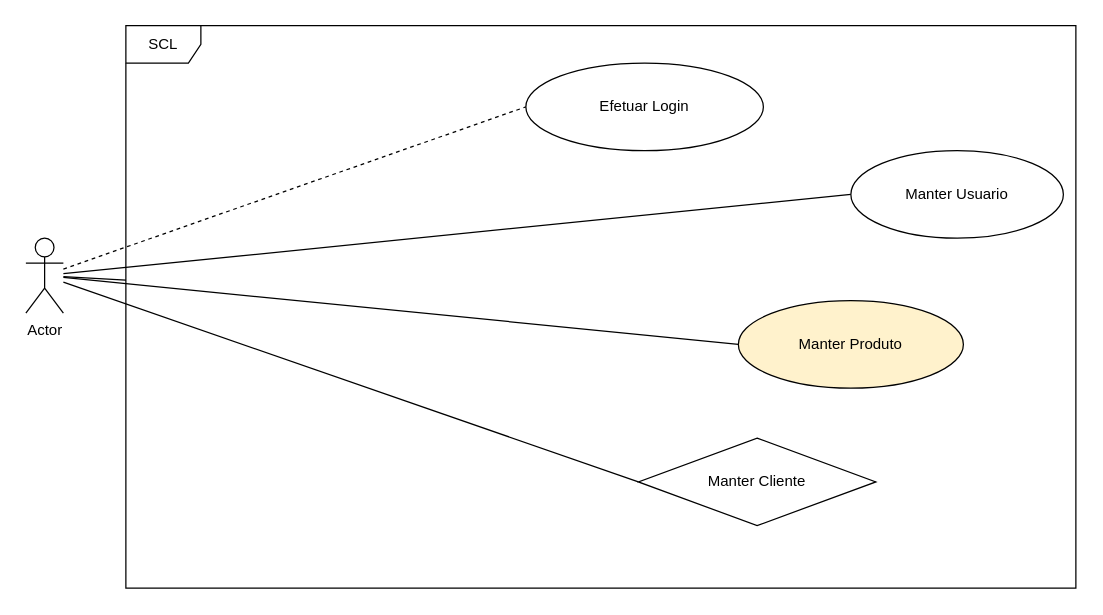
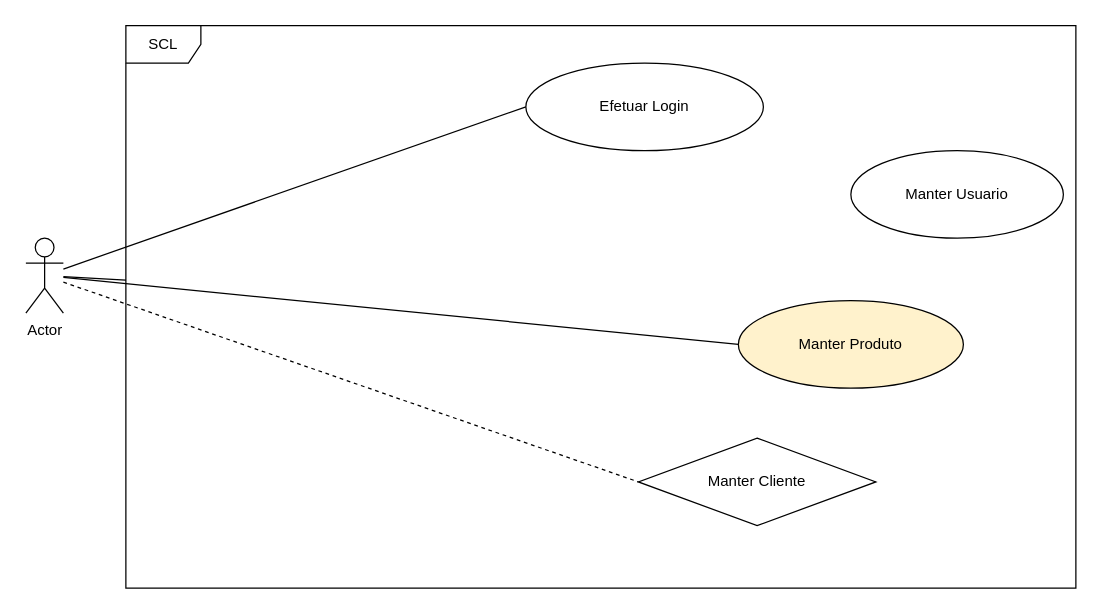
edge "Efetuar Login" -- "Actor": style dashed -> solid
edge "Manter Usuario" -- "Actor": removed
edge "Actor" -- "Manter Cliente": style solid -> dashed
